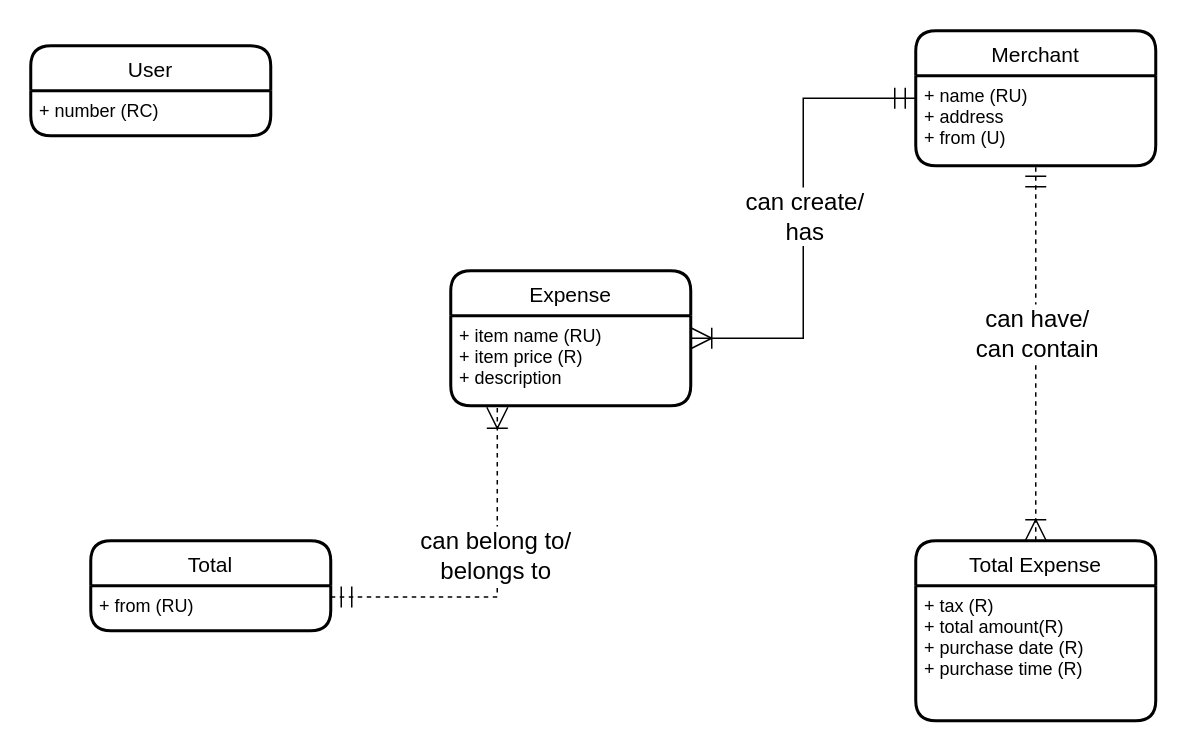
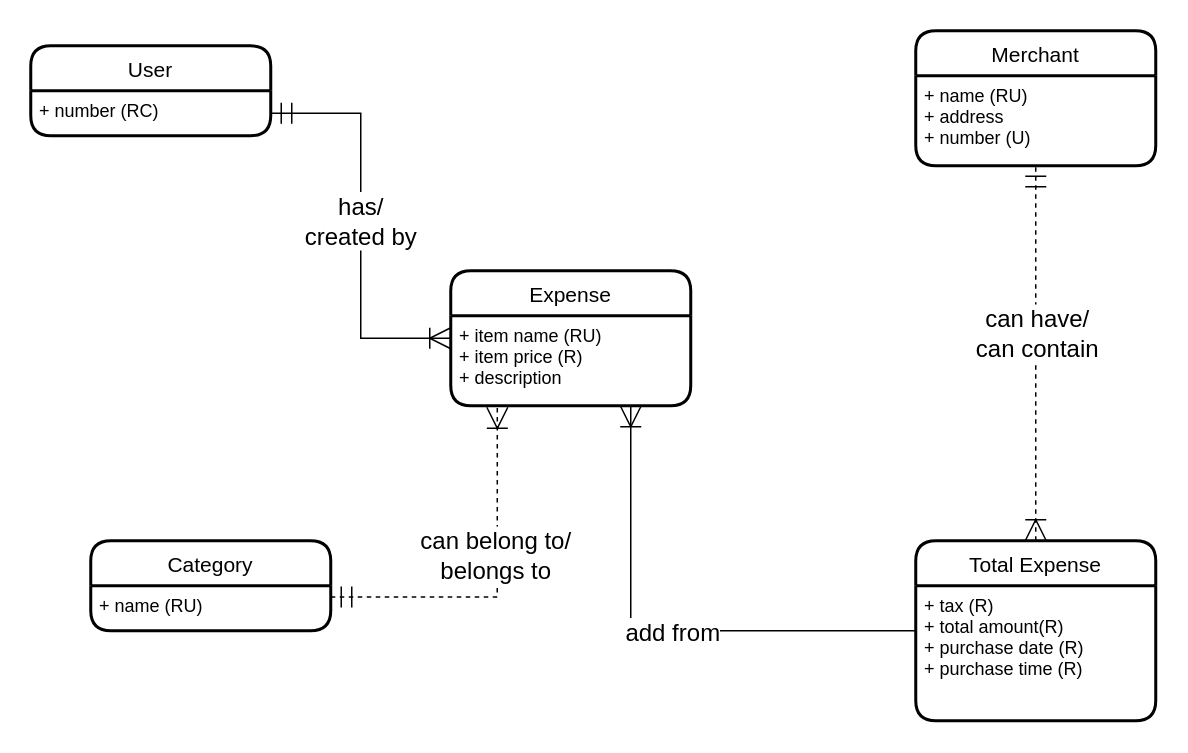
node "+ name (RU) + address + from (U)": label "+ name (RU) + address + from (U)" -> "+ name (RU) + address + number (U)"
edge "+ number (RC)" -- "Expense": added, label "has/ created by"
edge "Merchant" -- "+ item name (RU) + item price (R) + description": removed, label "can create/ has"
node "Total": label "Total" -> "Category"
node "+ from (RU)": label "+ from (RU)" -> "+ name (RU)"
edge "Total Expense" -> "+ item name (RU) + item price (R) + description": added, label "add from"
